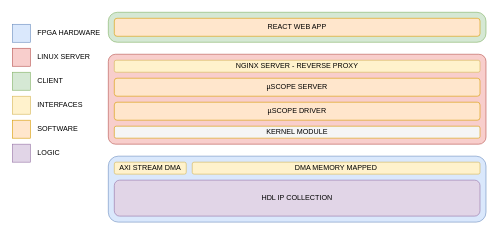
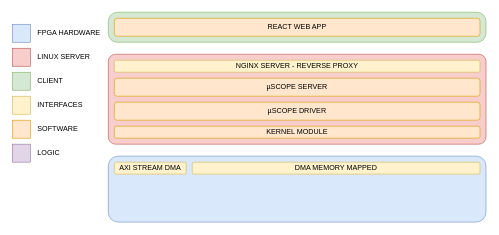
node "KERNEL MODULE": fillcolor #f5f5f5 -> #ffe6cc
node "HDL IP COLLECTION": removed
